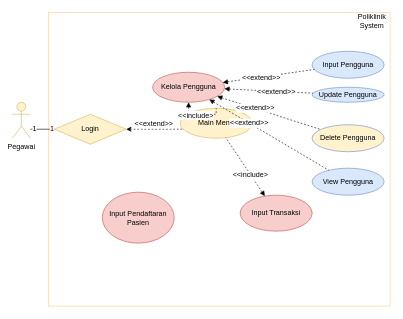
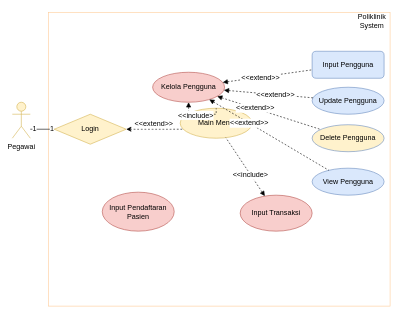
node "Input Pengguna": shape ellipse -> rounded rectangle
node "Update Pengguna": size 72x15 -> 72x27
node "Input Pendaftaran Pasien": size 72x51 -> 72x39
